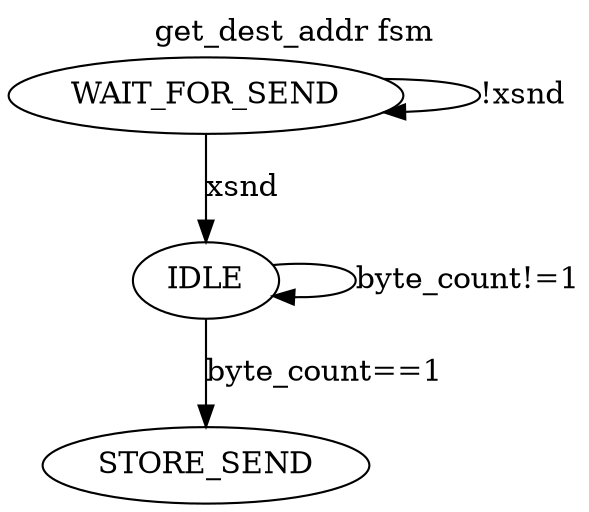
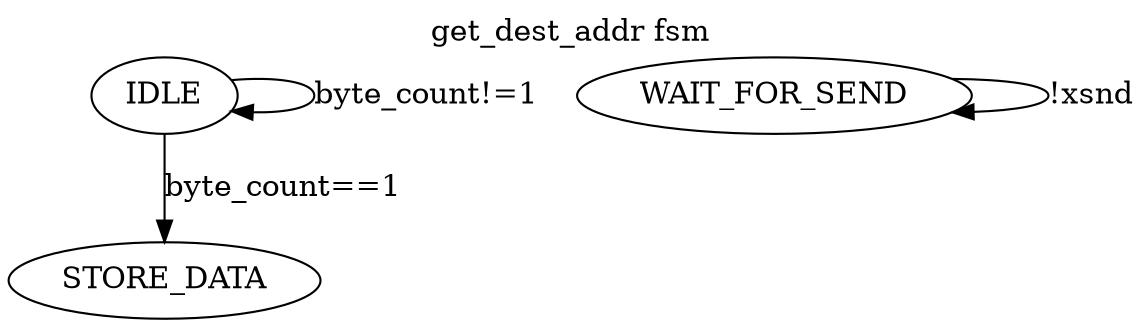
edge "WAIT_FOR_SEND" -> "IDLE": removed, label "xsnd"
node "STORE_SEND": label "STORE_SEND" -> "STORE_DATA"
